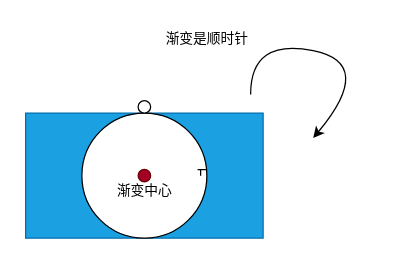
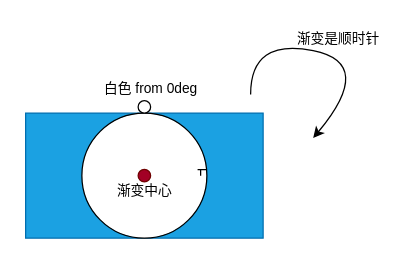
node "渐变是顺时针": moved (207, 38) -> (338, 38)
node "白色 from 0deg": added
